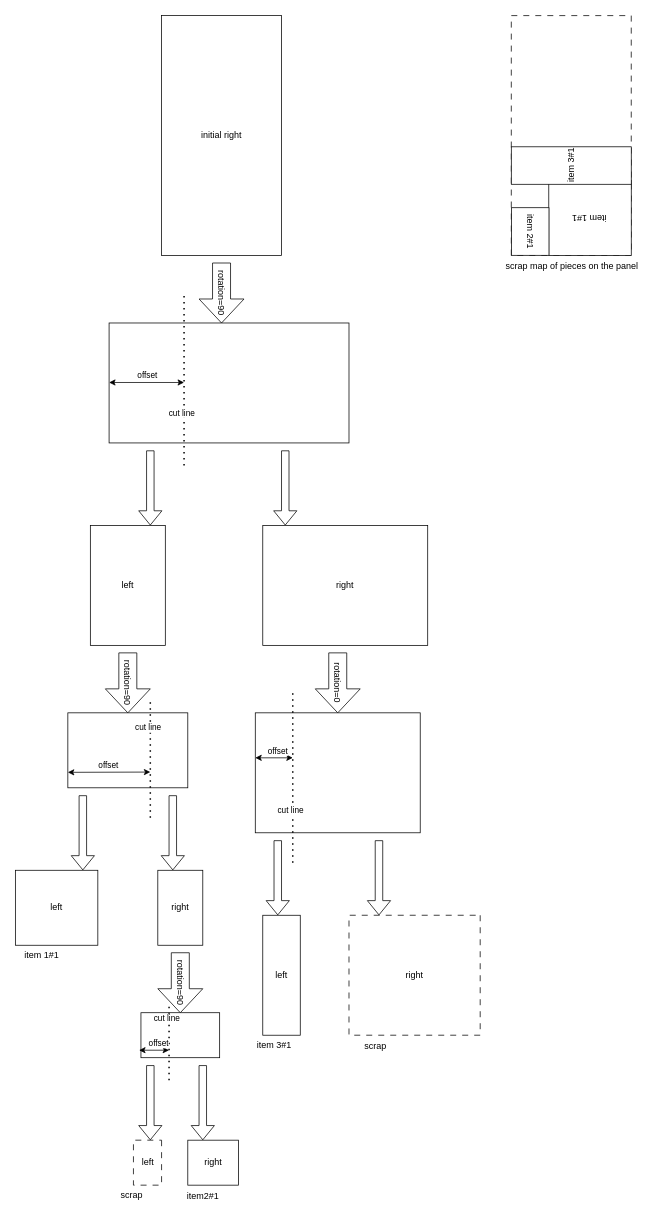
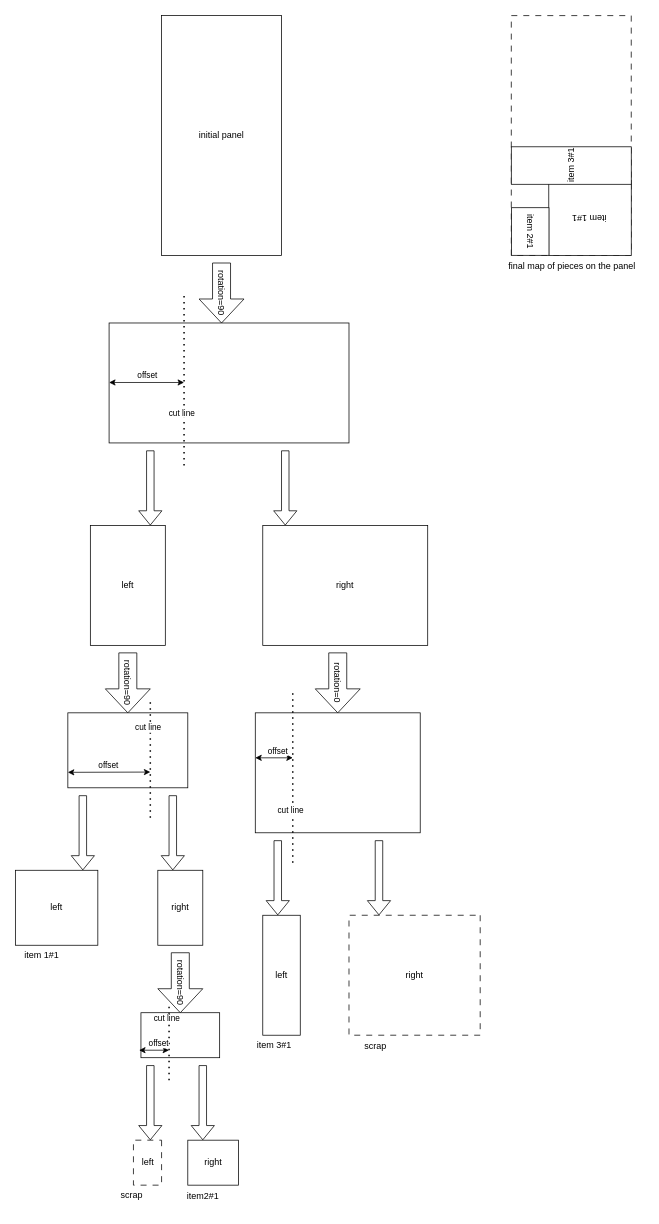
node "initial right": label "initial right" -> "initial panel"
node "scrap map of pieces on the panel": label "scrap map of pieces on the panel" -> "final map of pieces on the panel"
